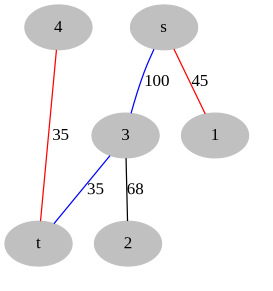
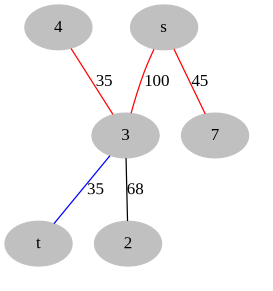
edge "s" -- "3": color blue -> red
node "1": label "1" -> "7"
edge "4" -- "t": now "4" -- "3"
